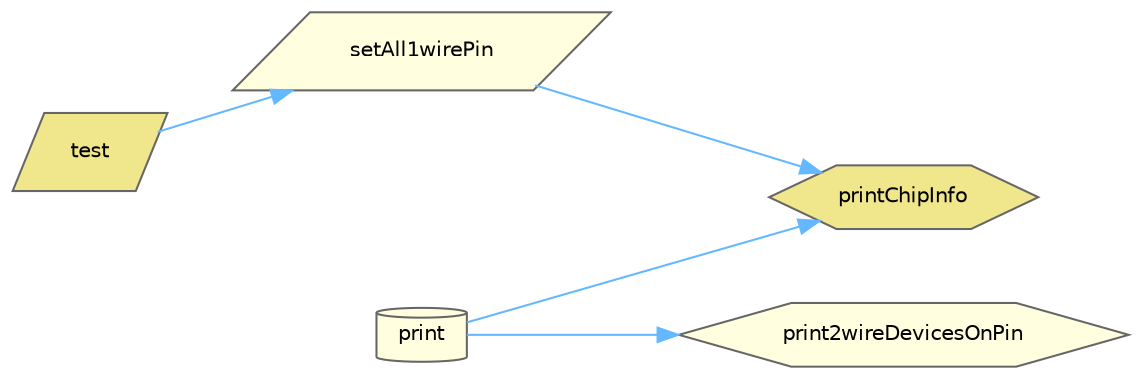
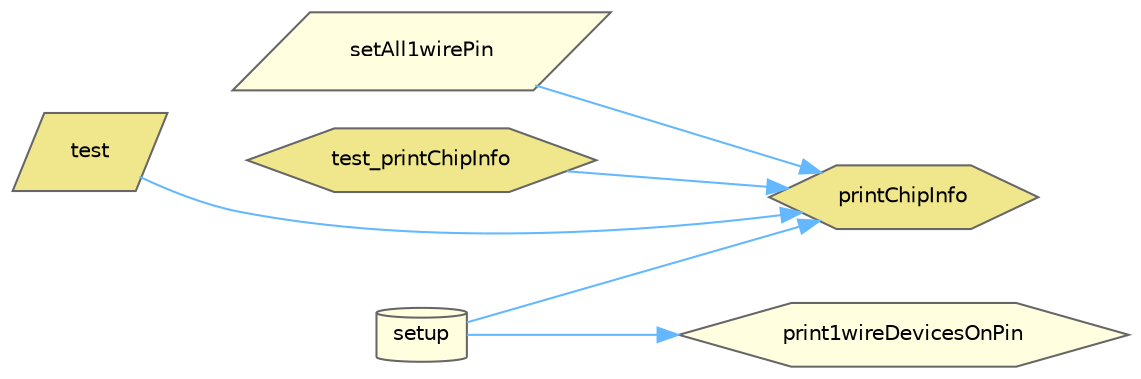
edge "test" -> "setAll1wirePin": now "test" -> "printChipInfo"
node "test_printChipInfo": added
node "print": label "print" -> "setup"
node "print2wireDevicesOnPin": label "print2wireDevicesOnPin" -> "print1wireDevicesOnPin"
